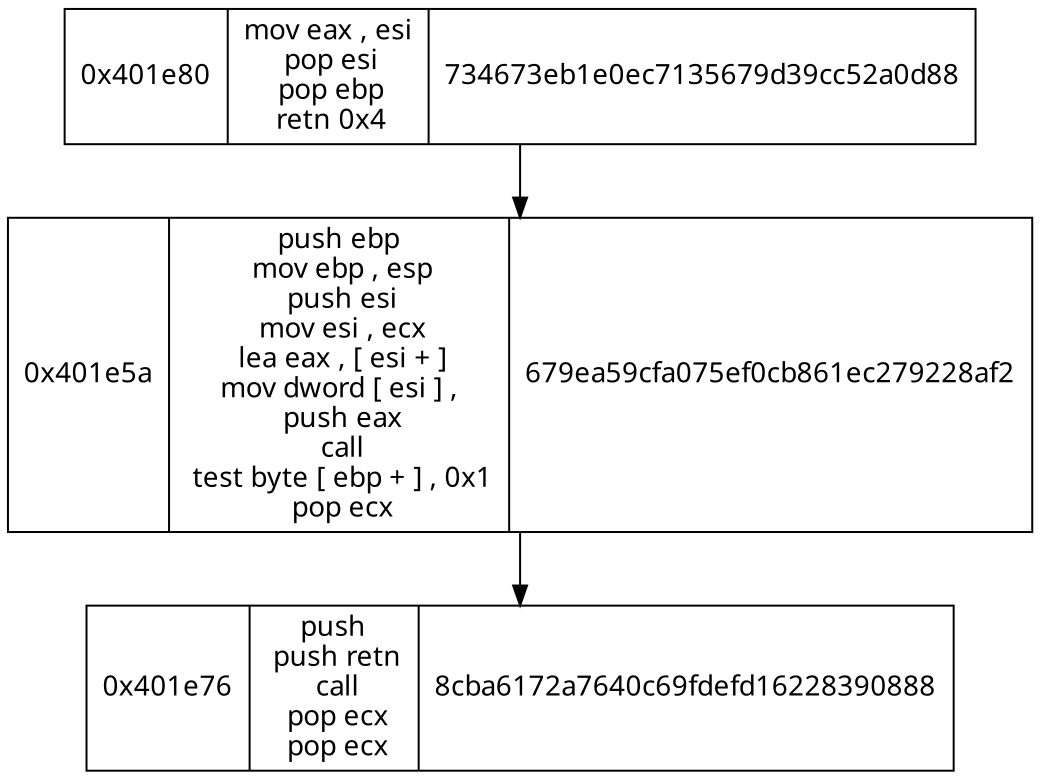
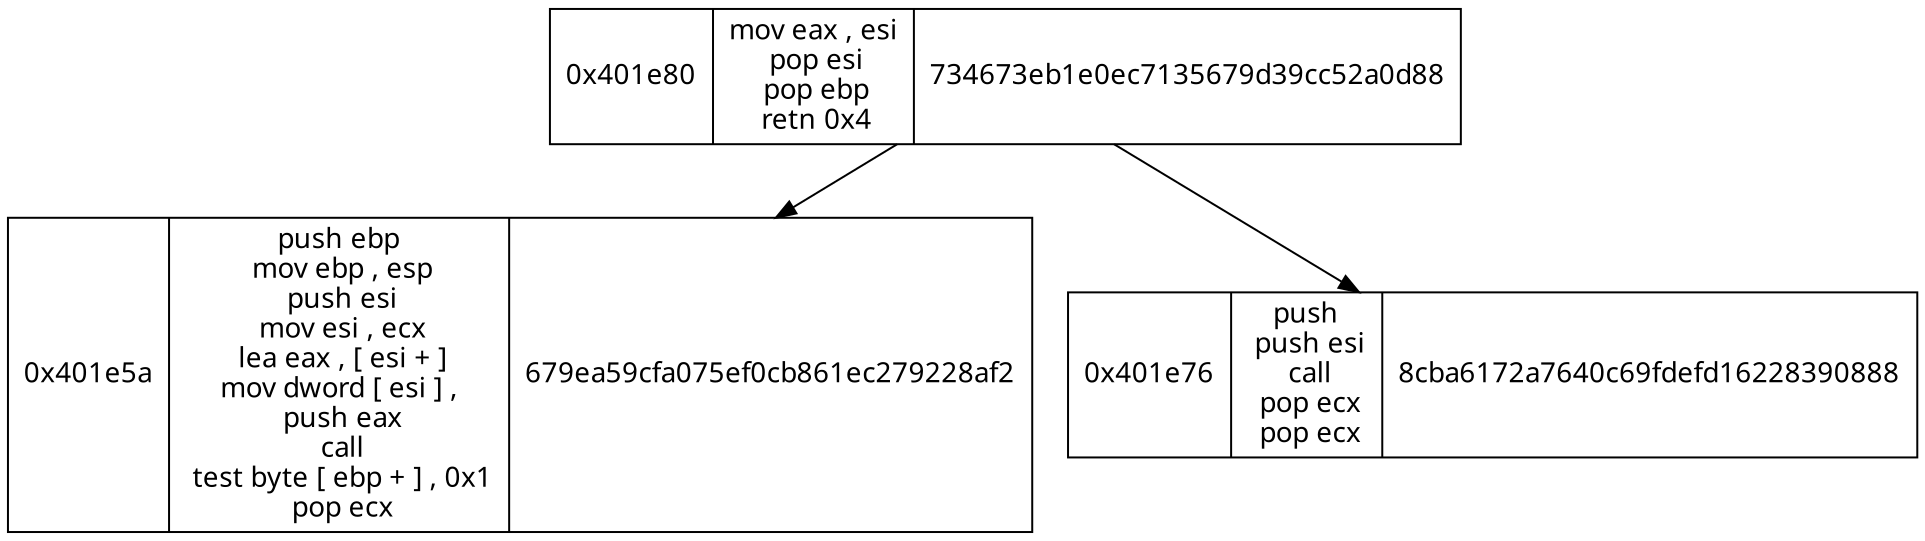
edge "0x401e5a" -> "0x401e76": now "0x401e80" -> "0x401e76"
node "0x401e76": text "push retn" -> "push esi"
